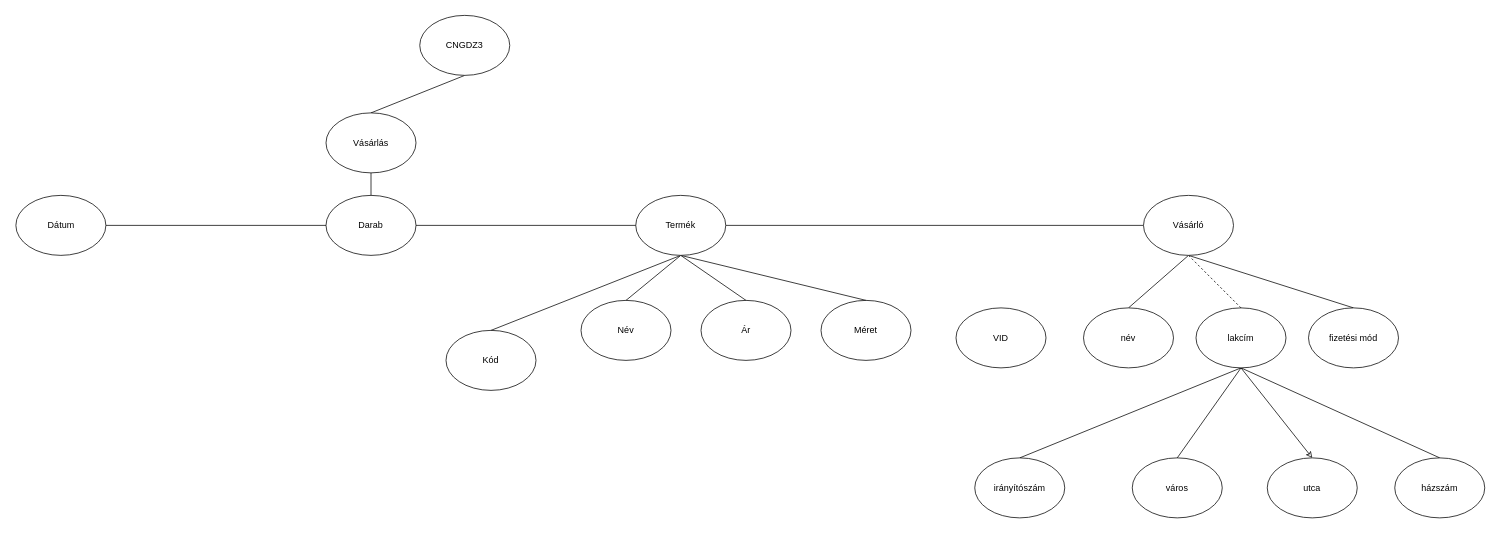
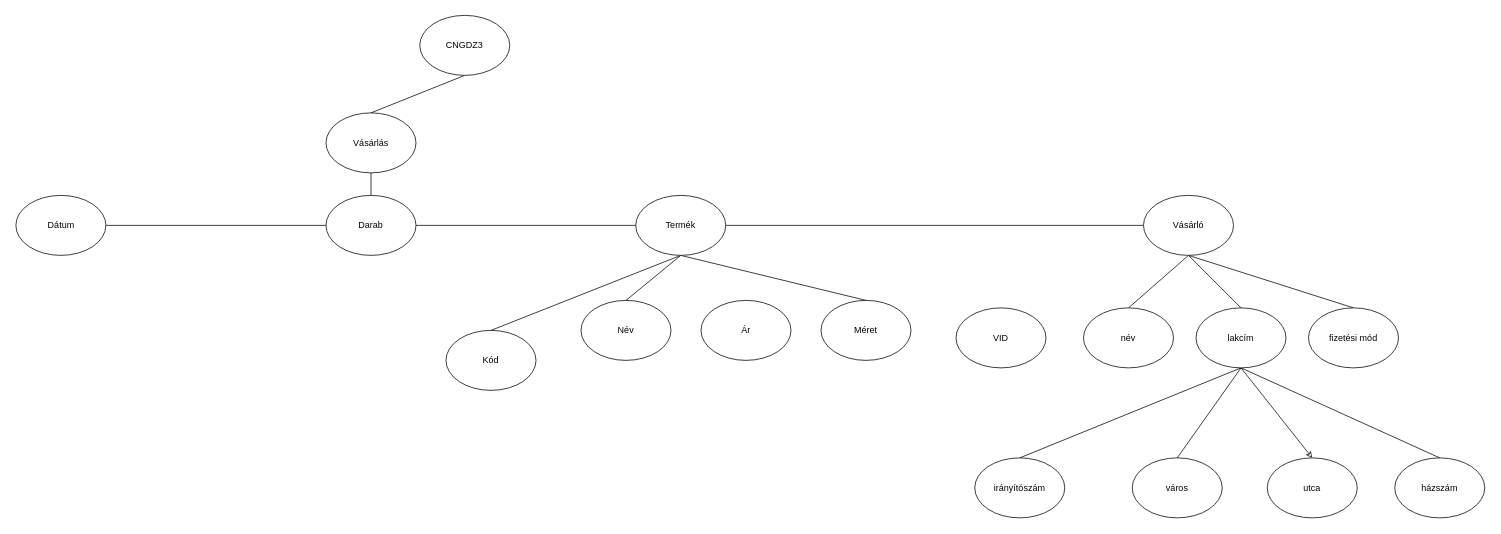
edge "Termék" -- "Ár": removed
edge "Vásárló" -- "lakcím": style dashed -> solid
